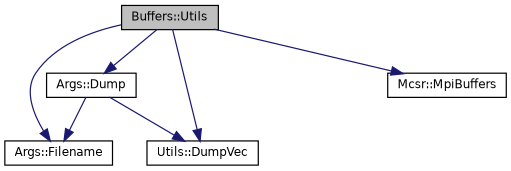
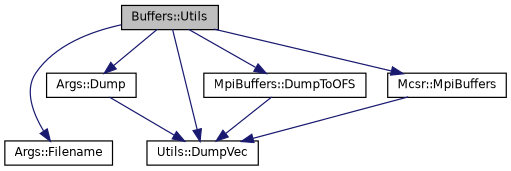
node "MpiBuffers::DumpToOFS": added
edge "Args::Dump" -> "Args::Filename": removed
edge "Mcsr::MpiBuffers" -> "Utils::DumpVec": added
